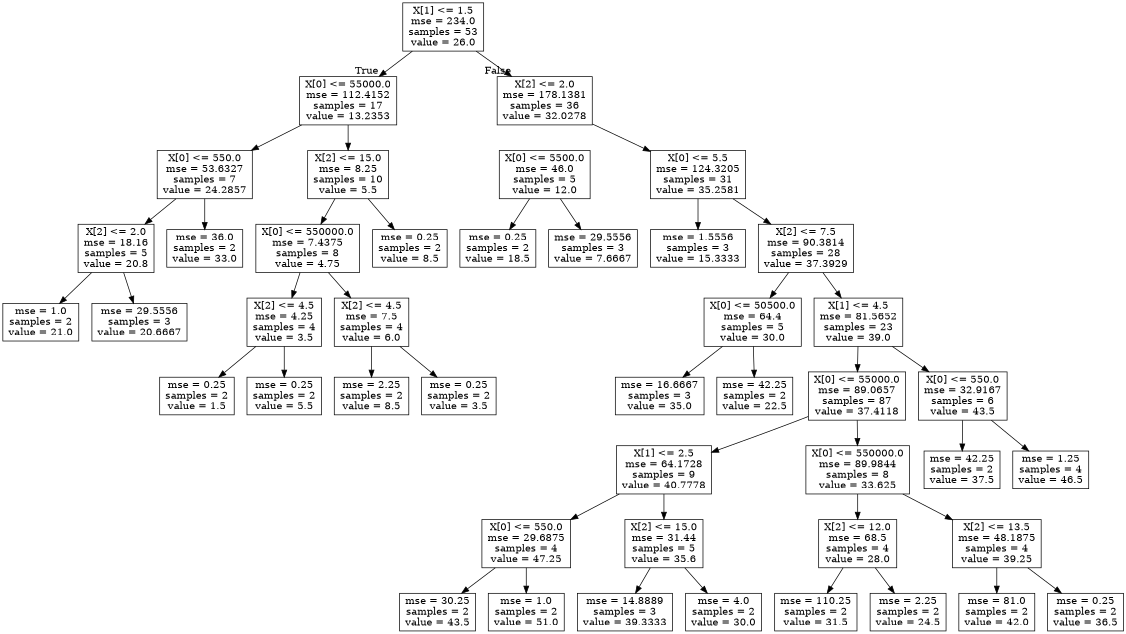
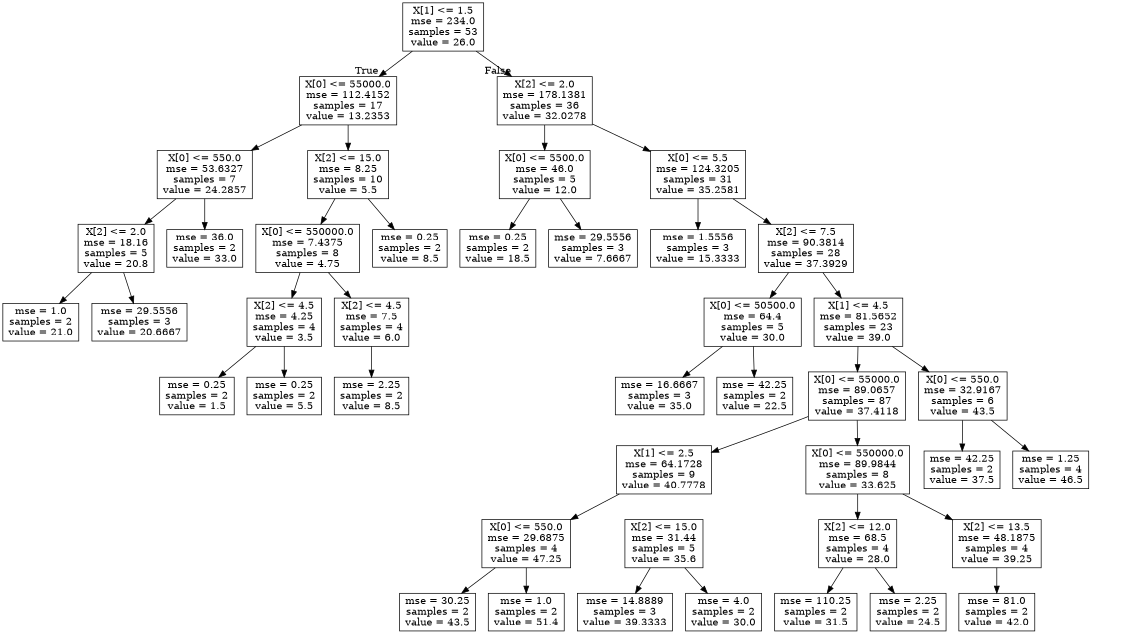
edge "X[2] <= 2.0 mse = 178.1381 samples = 36 value = 32.0278" -> "X[0] <= 5500.0 mse = 46.0 samples = 5 value = 12.0": added
node "mse = 0.25 samples = 2 value = 3.5": removed
edge "X[1] <= 2.5 mse = 64.1728 samples = 9 value = 40.7778" -> "X[2] <= 15.0 mse = 31.44 samples = 5 value = 35.6": removed
node "mse = 1.0 samples = 2 value = 51.0": label "mse = 1.0 samples = 2 value = 51.0" -> "mse = 1.0 samples = 2 value = 51.4"
node "mse = 0.25 samples = 2 value = 36.5": removed
